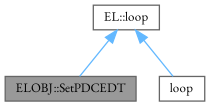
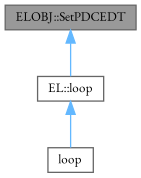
edge "ELOBJ::SetPDCEDT" -> "EL::loop": reversed
